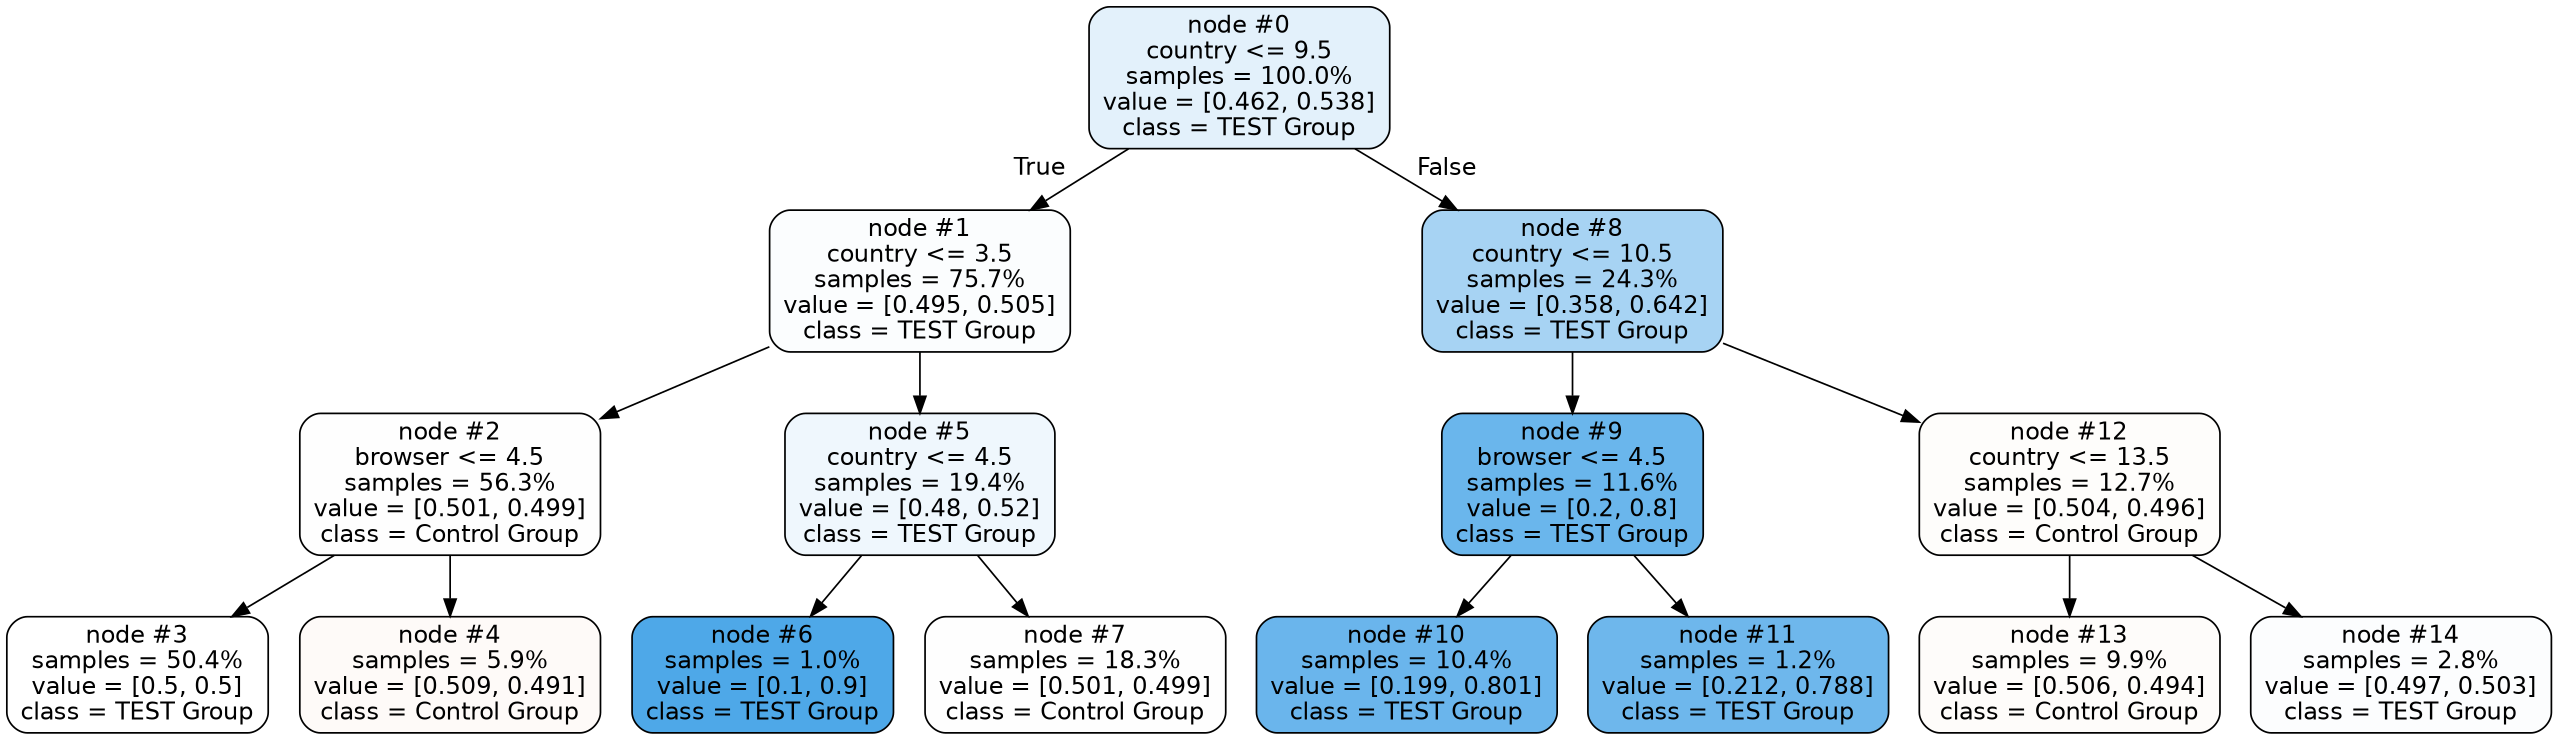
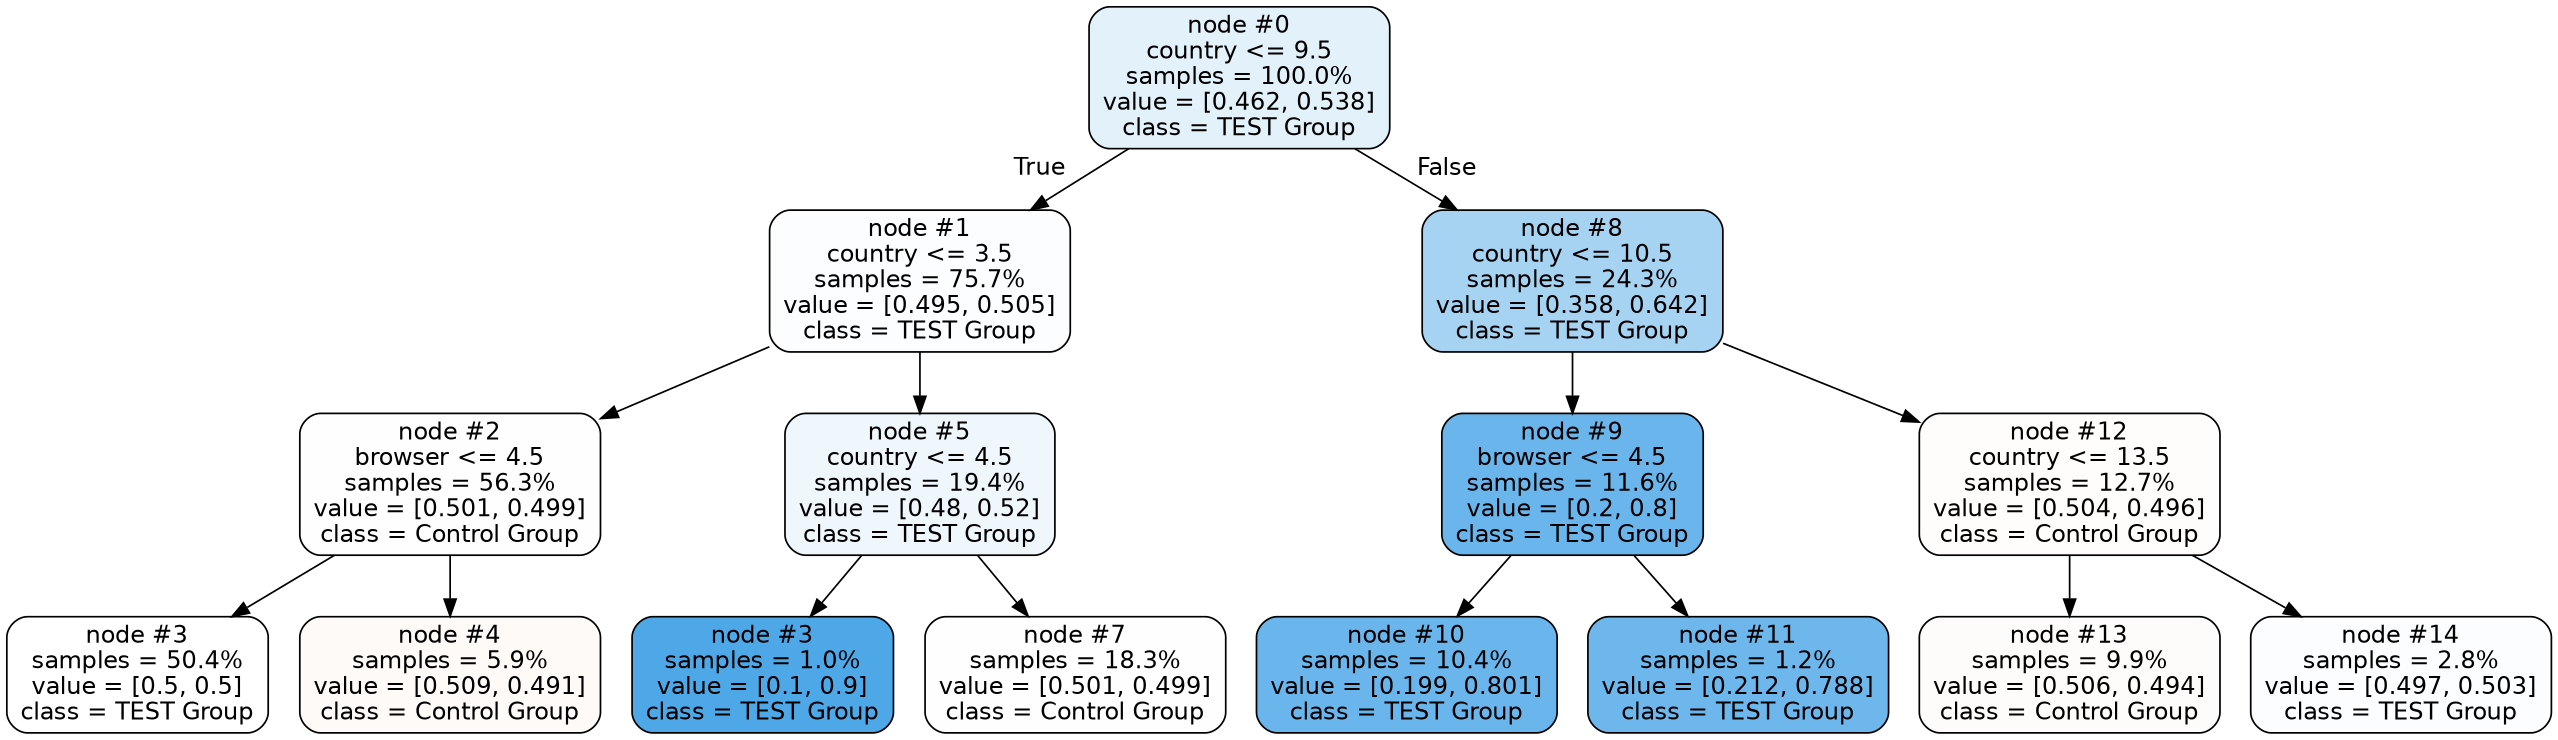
node "node #6 samples = 1.0% value = [0.1, 0.9] class = TEST Group": label "node #6 samples = 1.0% value = [0.1, 0.9] class = TEST Group" -> "node #3 samples = 1.0% value = [0.1, 0.9] class = TEST Group"
